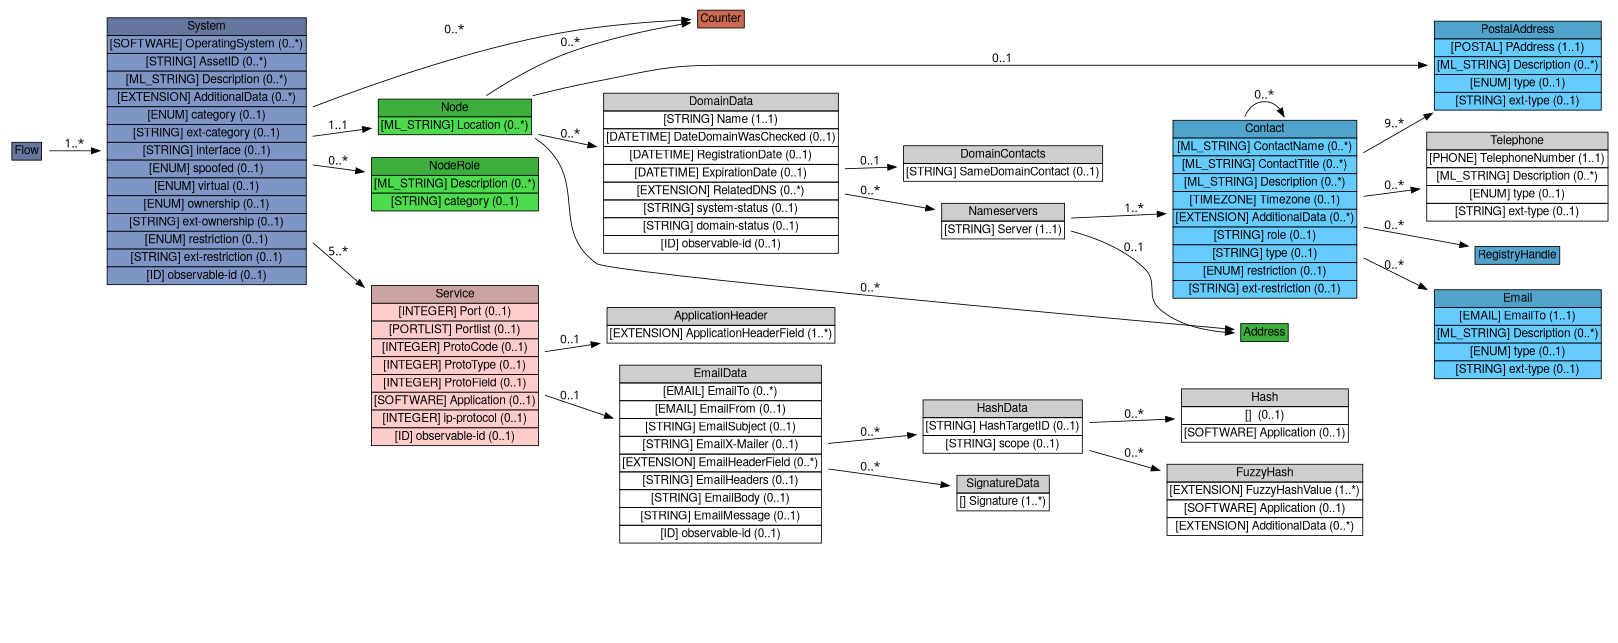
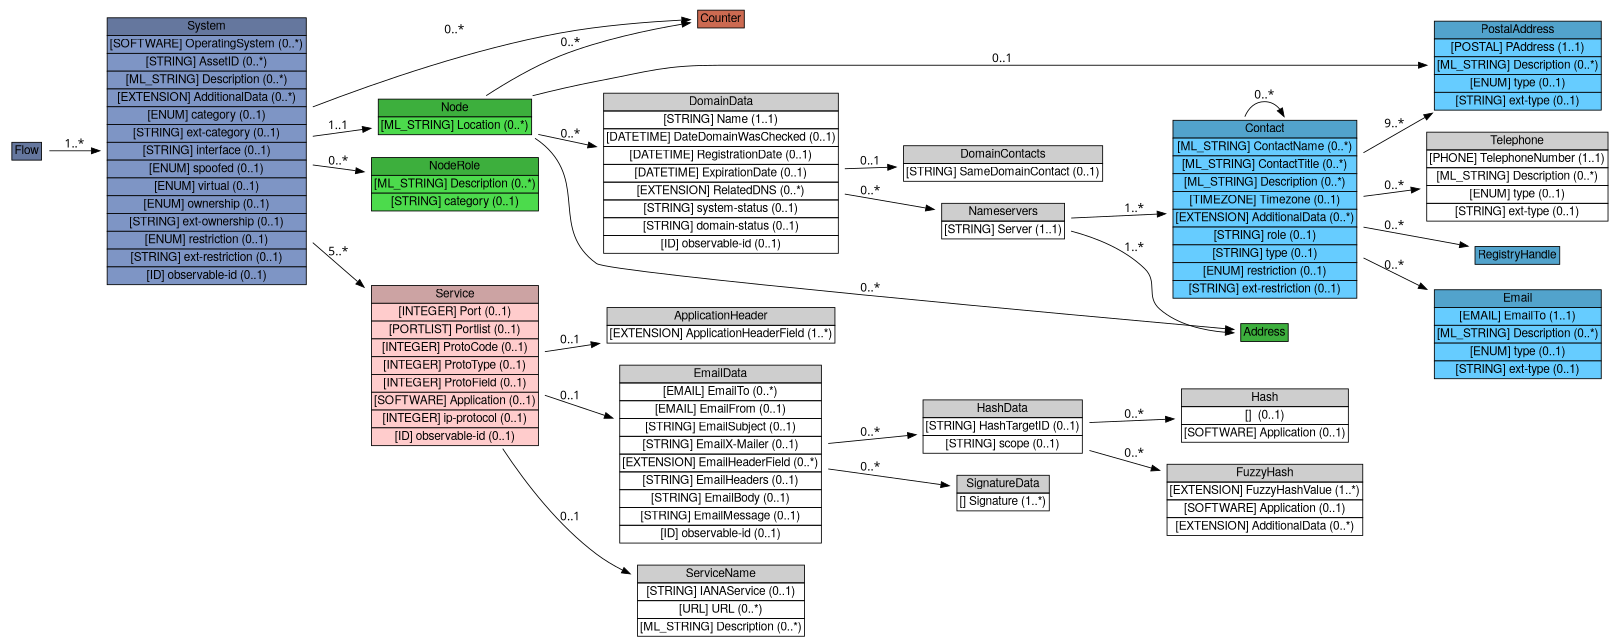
edge "Nameservers" -> "Address": label "0..1" -> "1..*"
node "ServiceName": added
